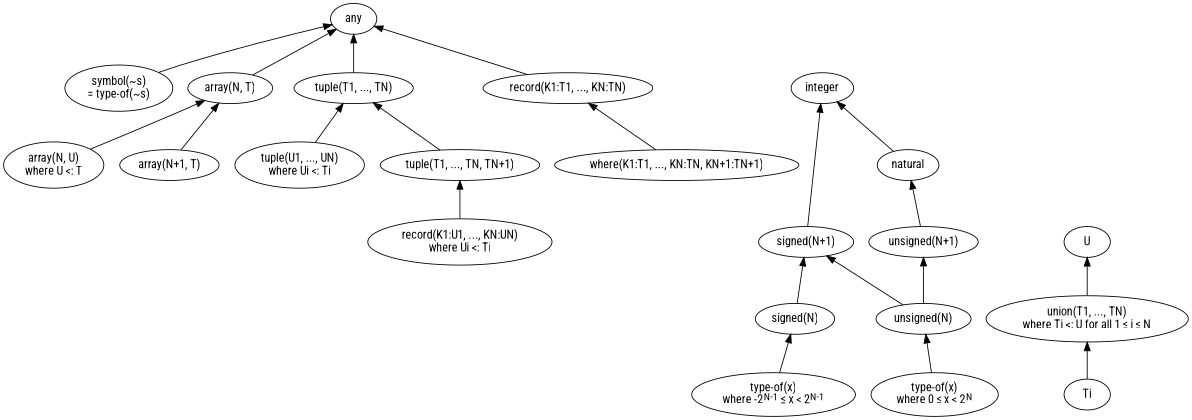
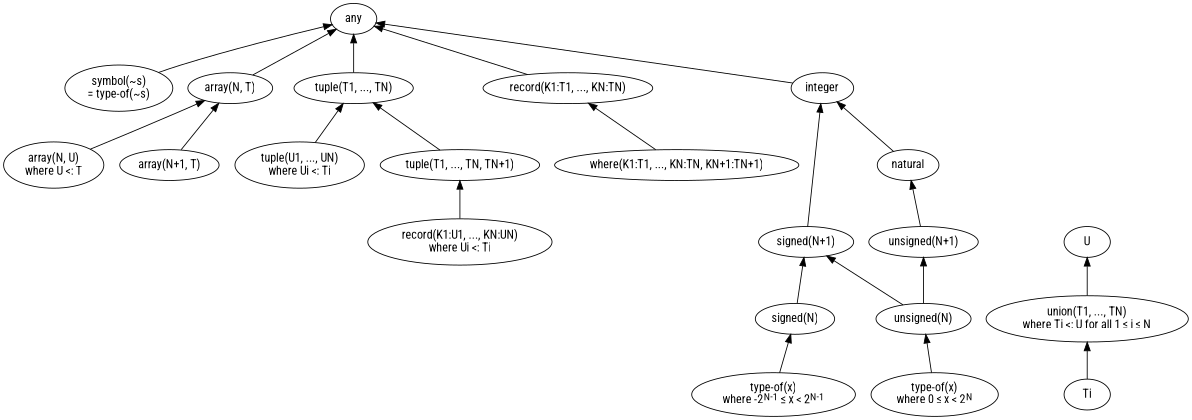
edge "integer" -> "any": added
